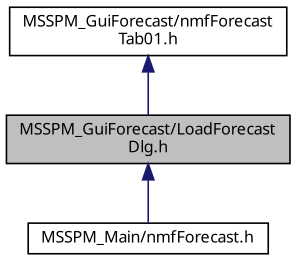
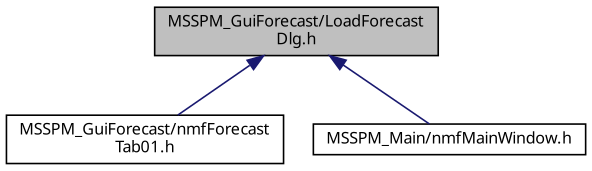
edge "MSSPM_GuiForecast/LoadForecast Dlg.h" -> "MSSPM_GuiForecast/nmfForecast Tab01.h": reversed
node "MSSPM_Main/nmfForecast.h": label "MSSPM_Main/nmfForecast.h" -> "MSSPM_Main/nmfMainWindow.h"
